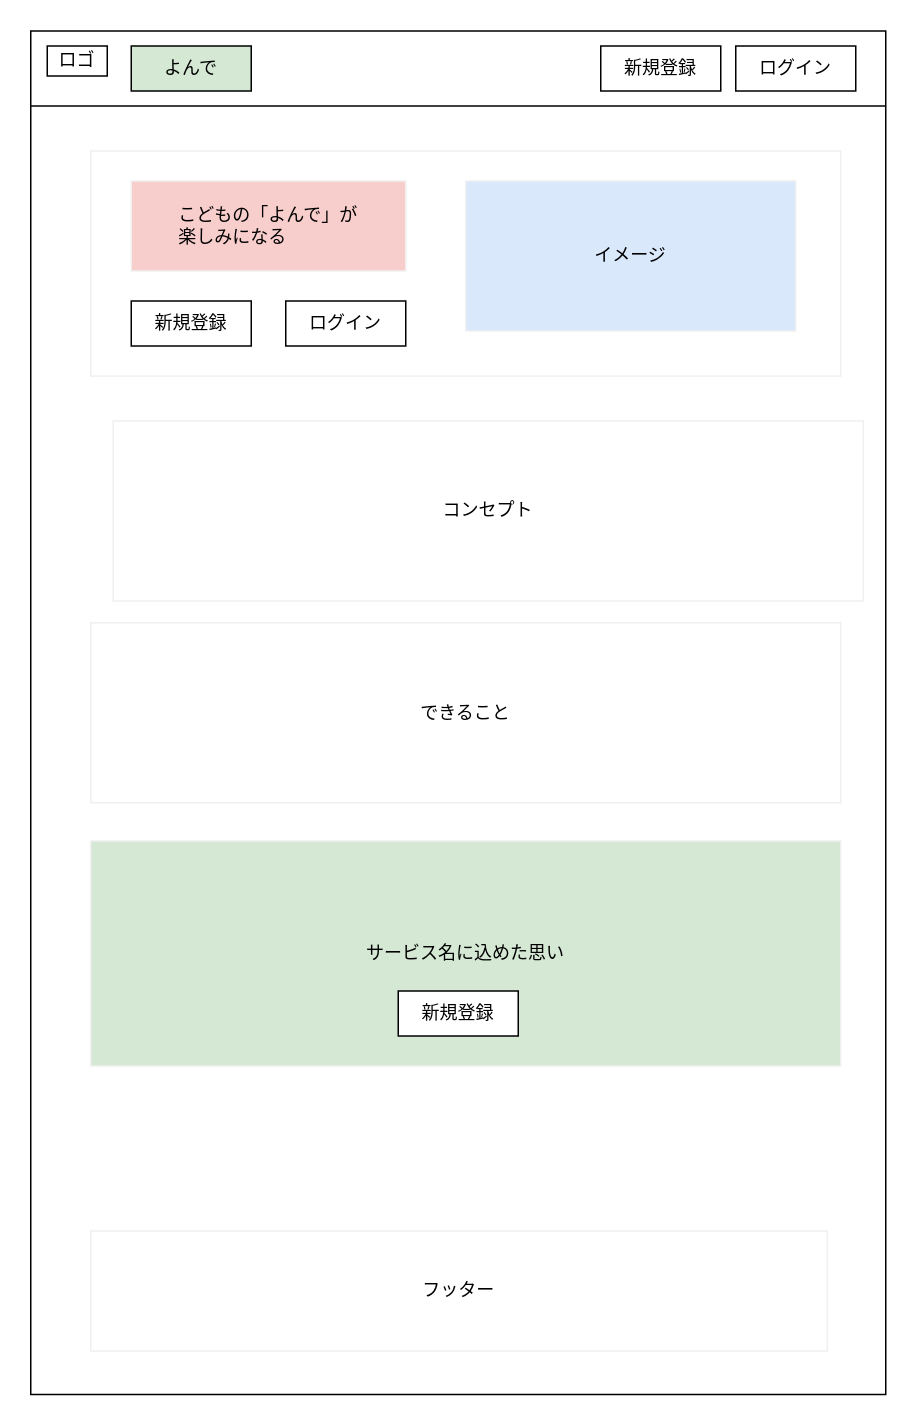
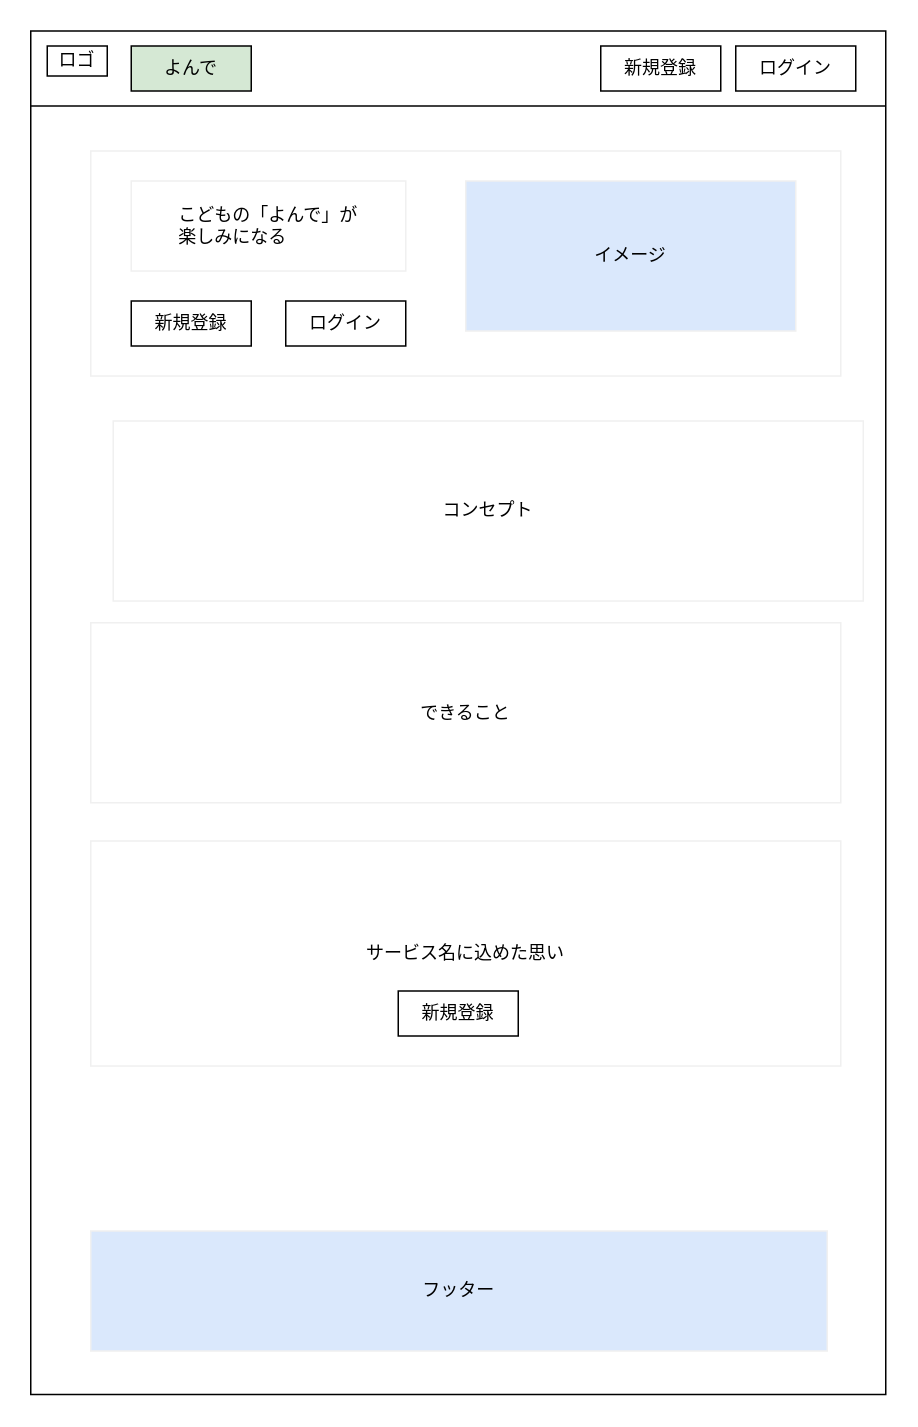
node "こどもの「よんで」が 楽しみになる": fillcolor #f8cecc -> #ffffff
node "サービス名に込めた思い": fillcolor #d5e8d4 -> #ffffff
node "フッター": fillcolor #ffffff -> #dae8fc
